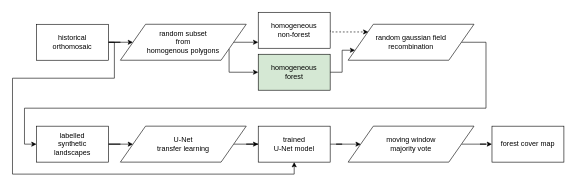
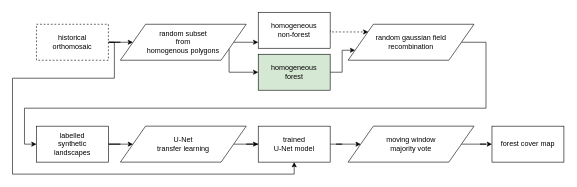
node "historical orthomosaic": style solid -> dashed
